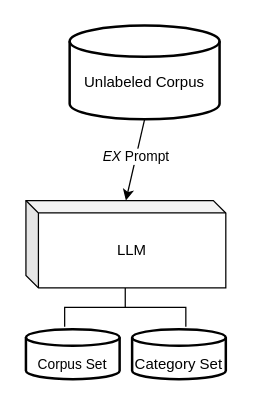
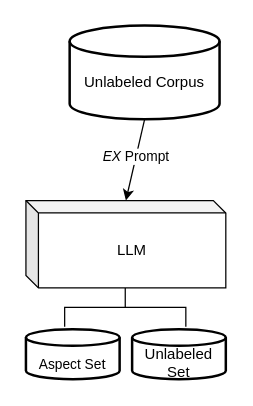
node "Corpus Set": label "Corpus Set" -> "Aspect Set"
node "Category Set": label "Category Set" -> "Unlabeled Set"
